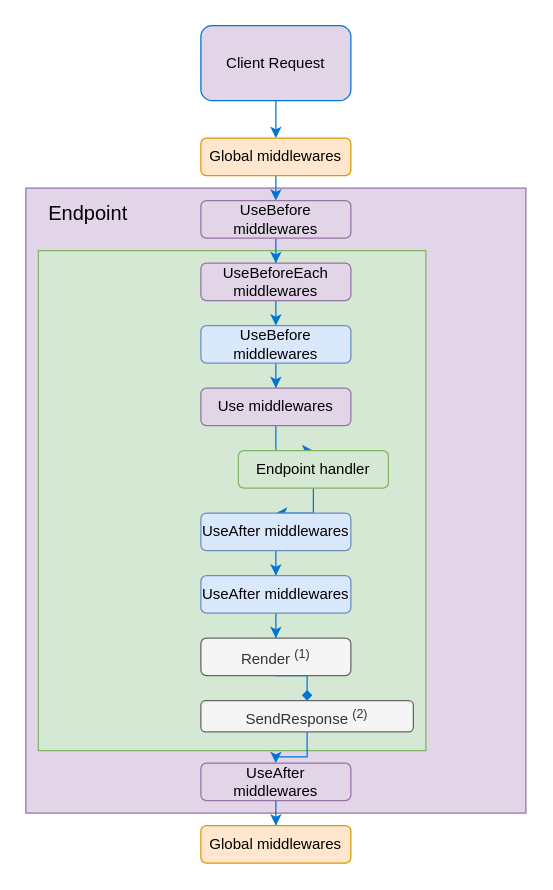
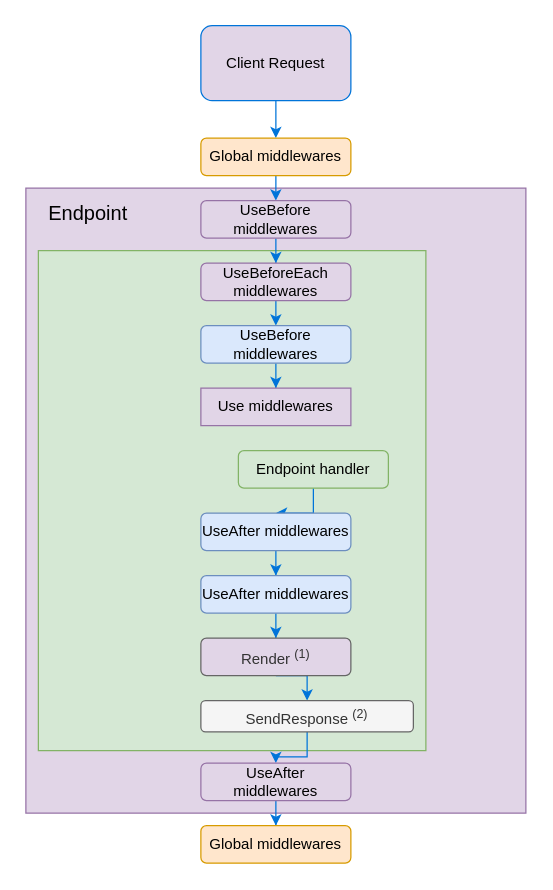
node "Use middlewares": shape rounded rectangle -> rectangle
edge "Use middlewares" -> "Endpoint handler": removed
node "Render (1)": fillcolor #f5f5f5 -> #e1d5e7
edge "Render (1)" -> "SendResponse (2)": arrowhead diamond -> classic
